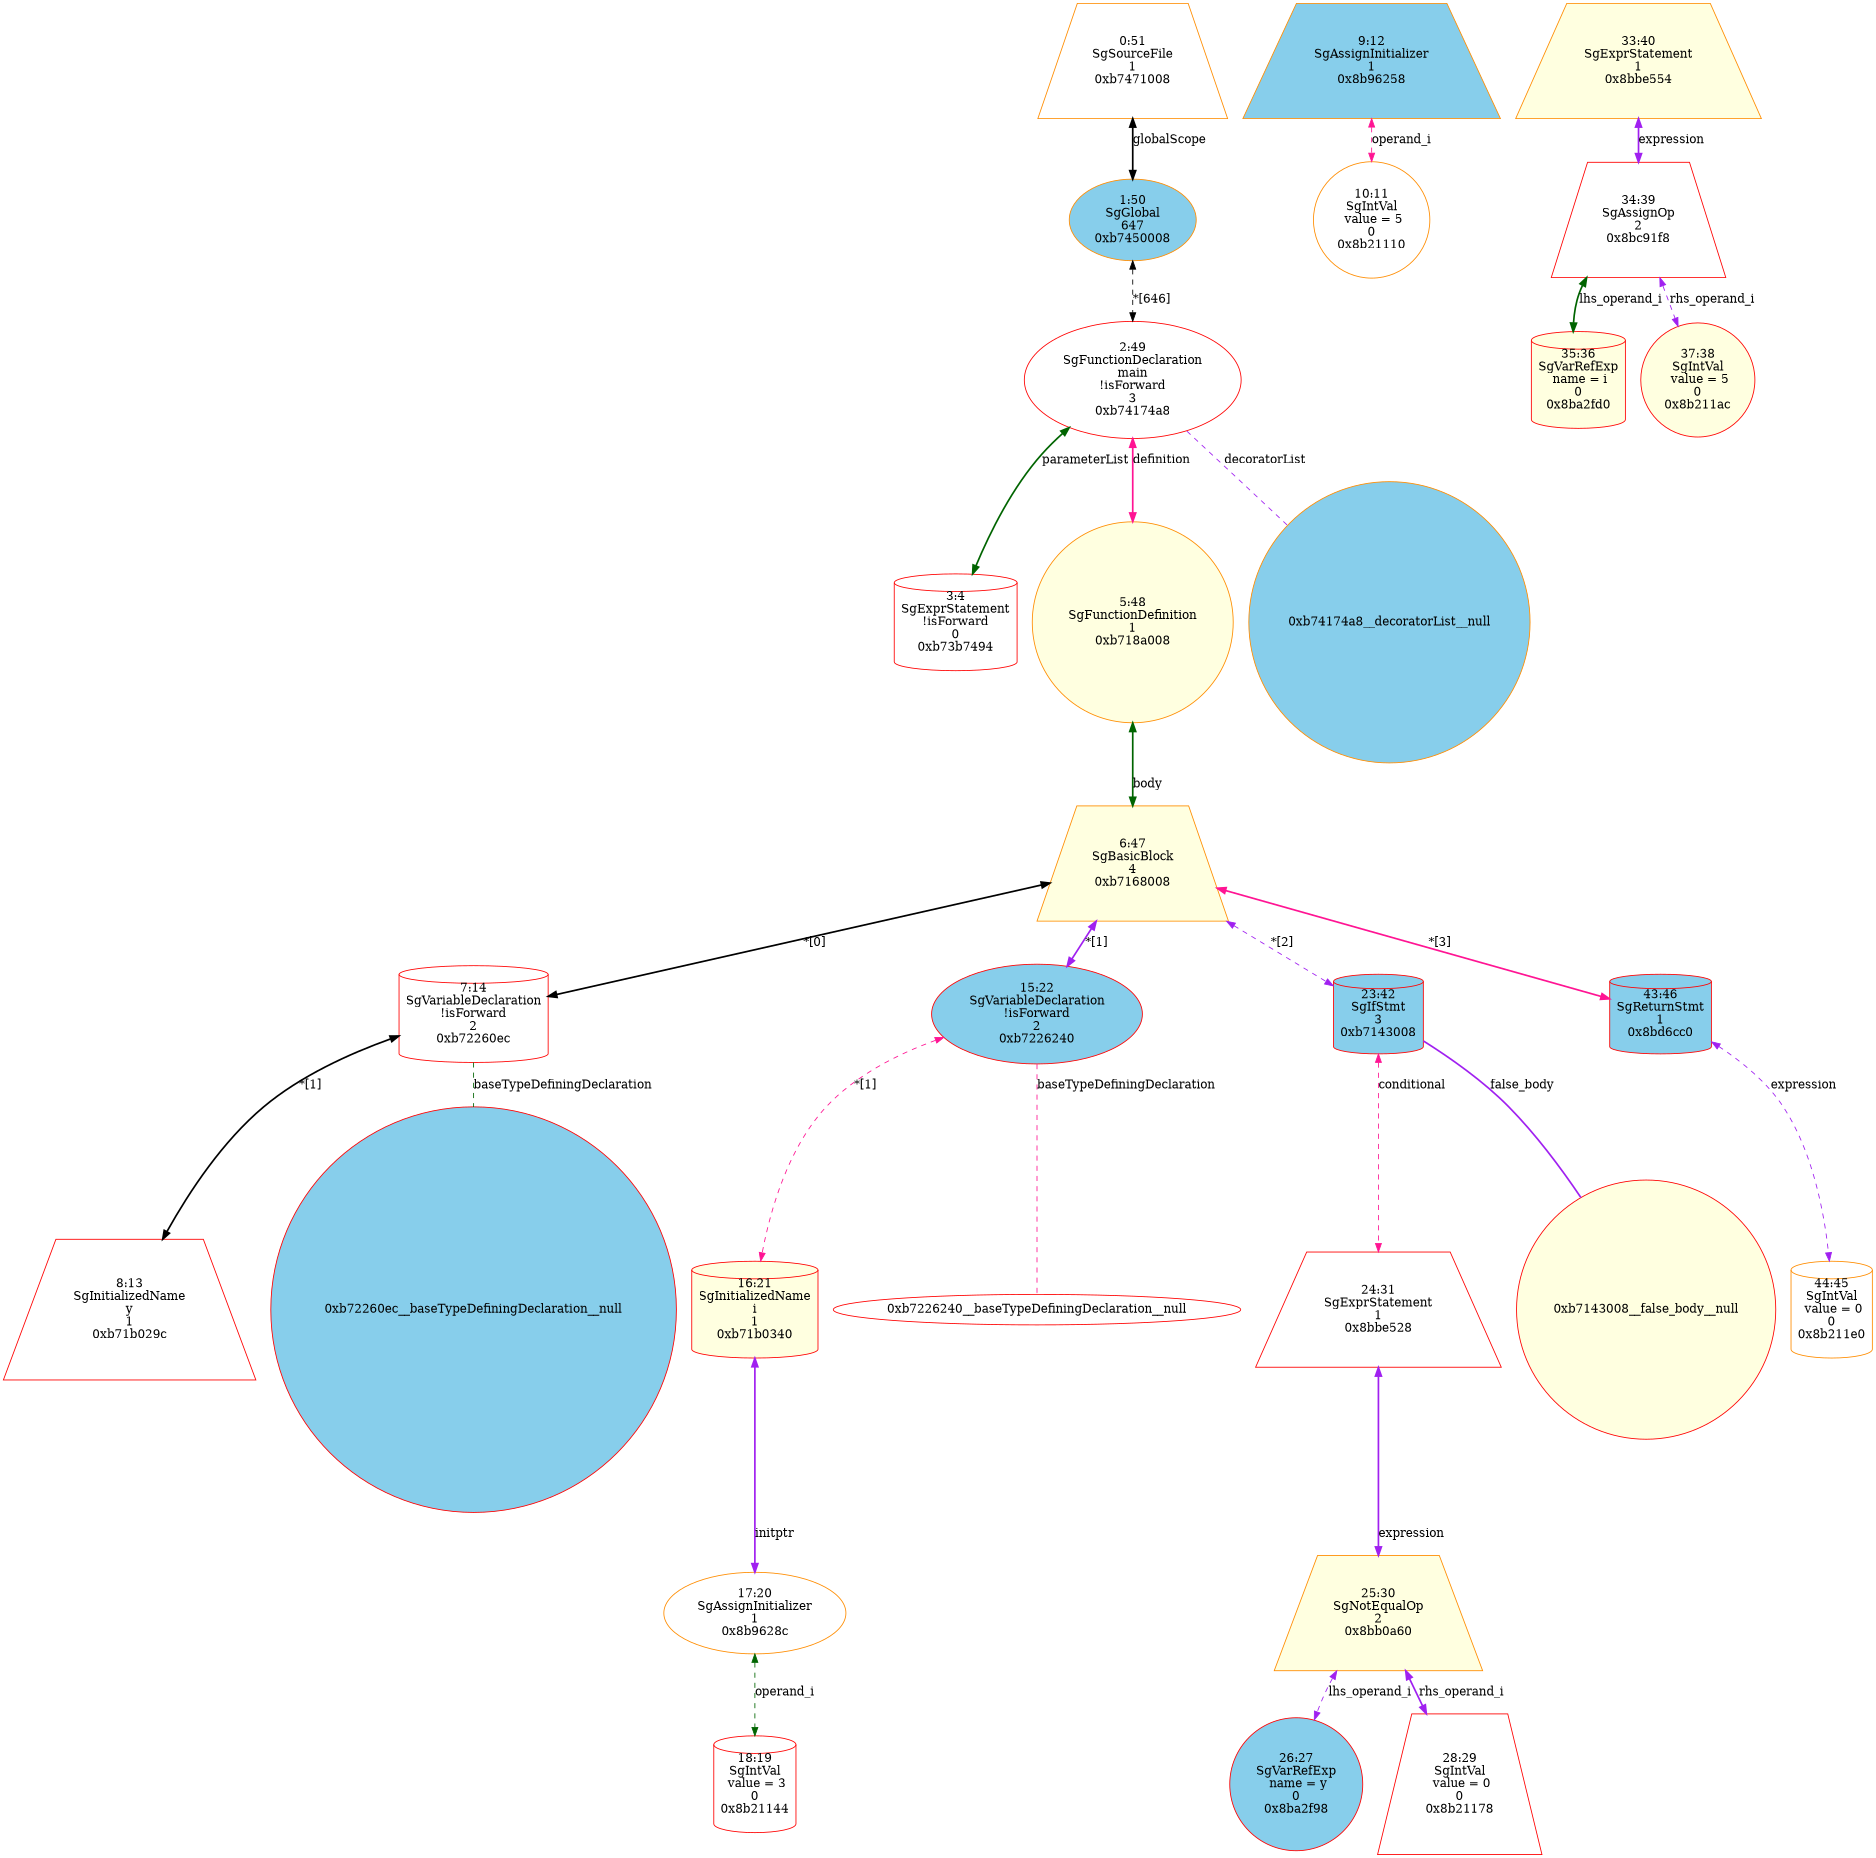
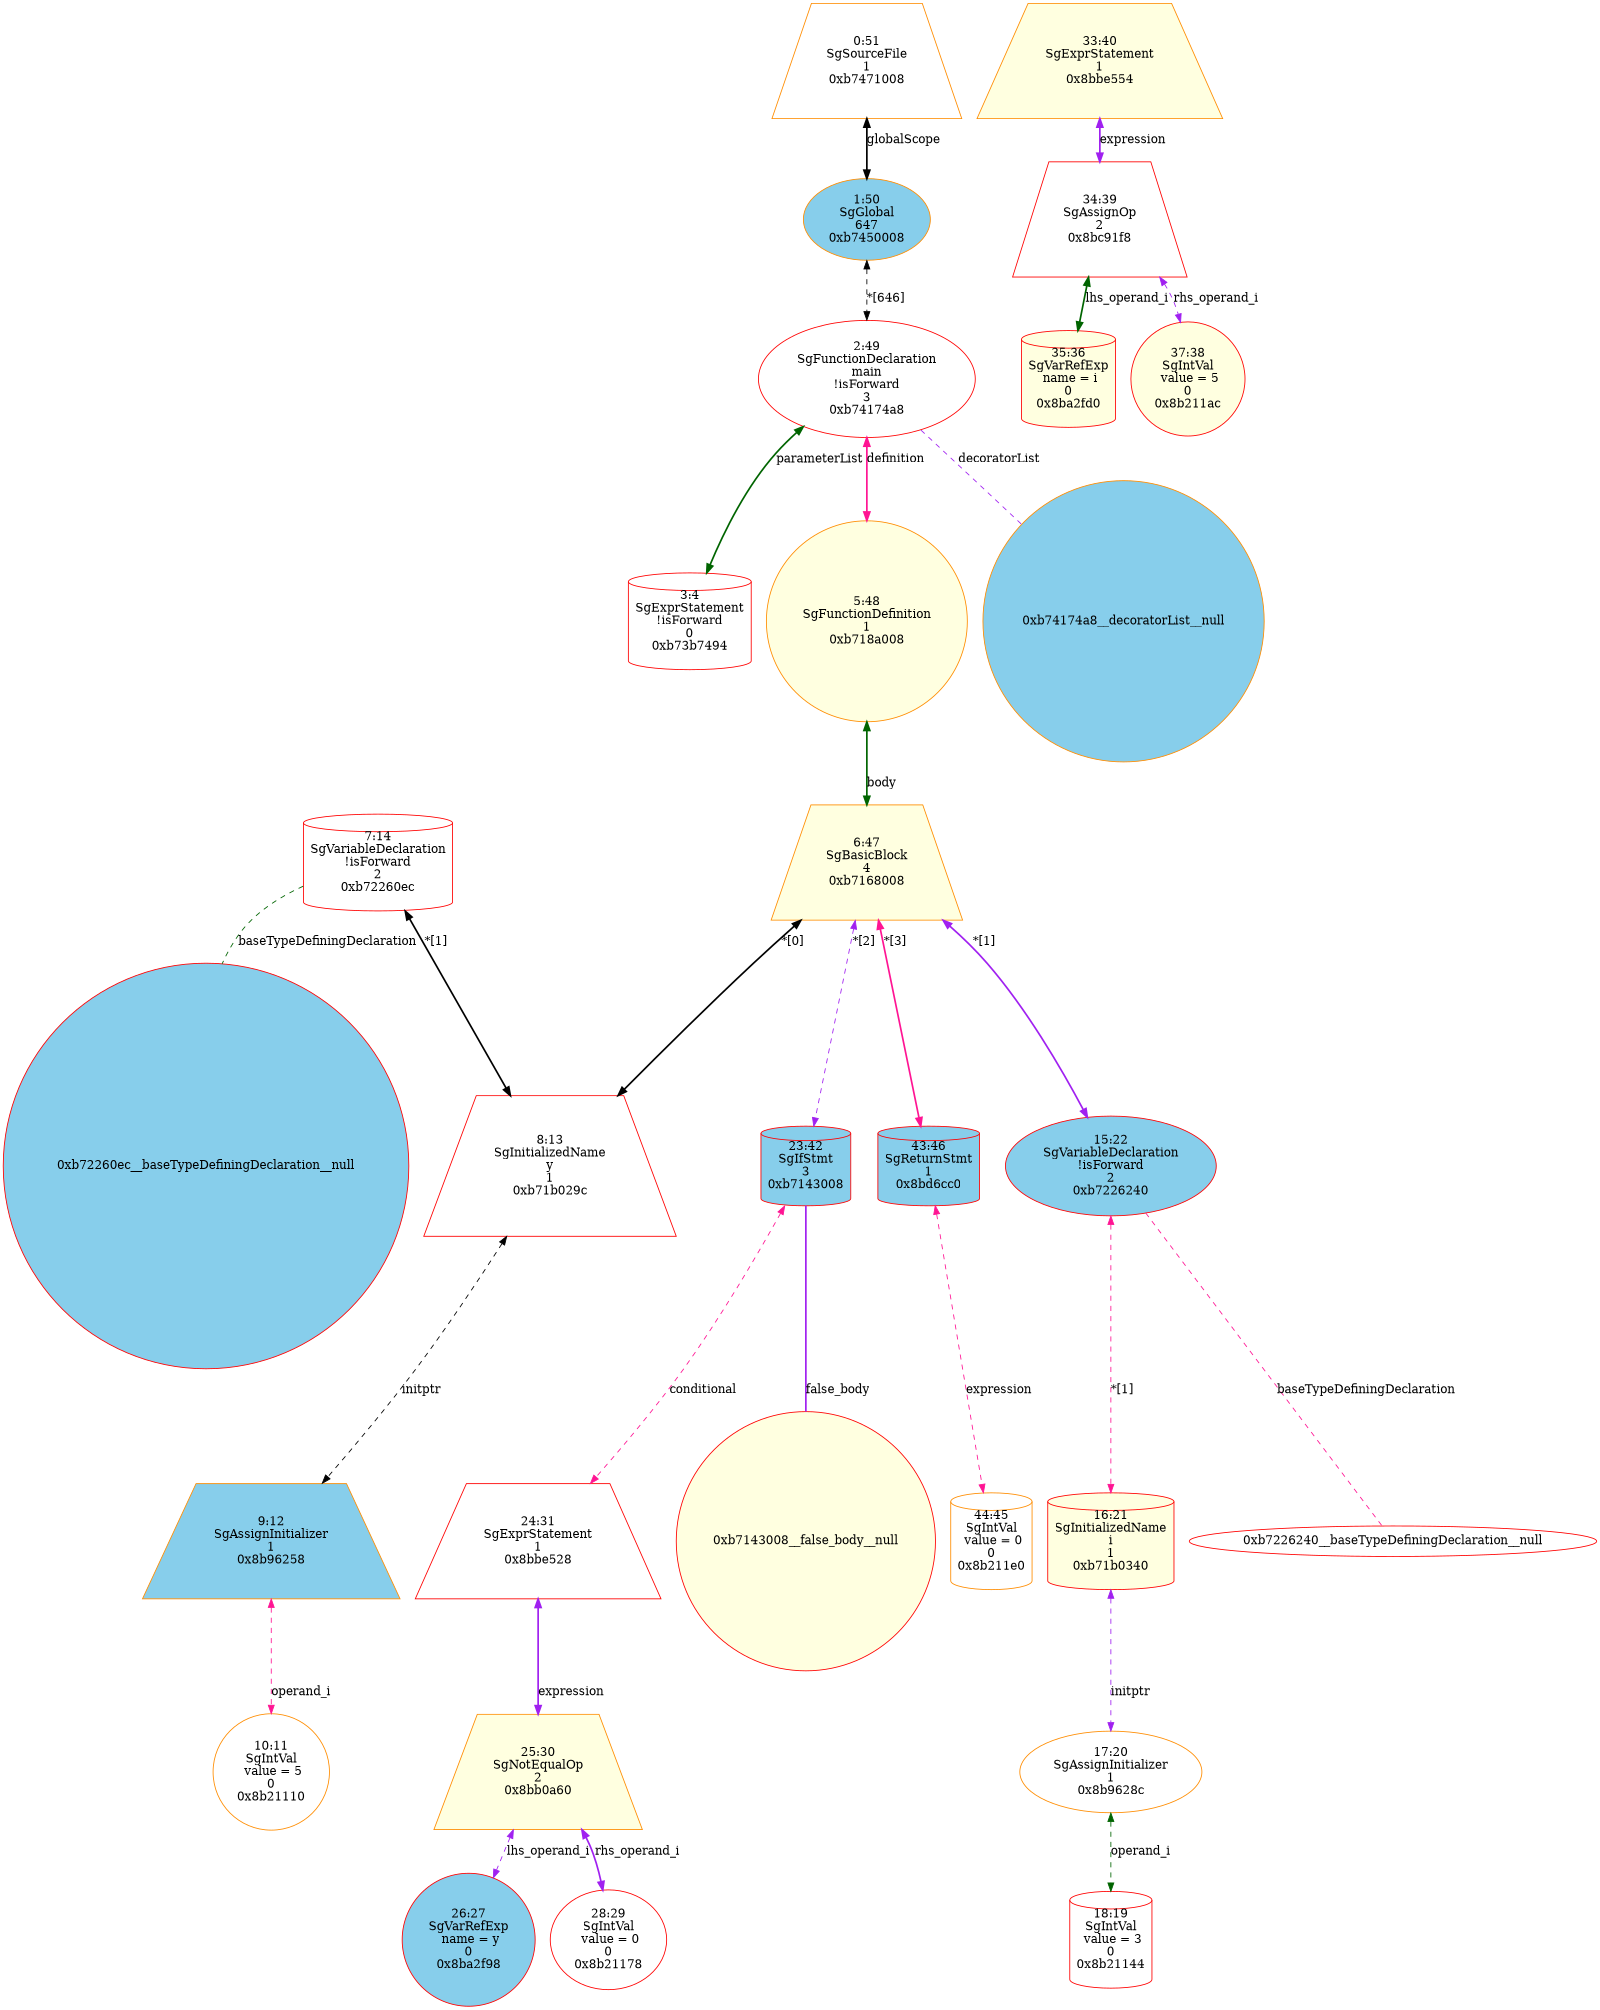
edge "6:47 SgBasicBlock 4 0xb7168008" -- "7:14 SgVariableDeclaration !isForward 2 0xb72260ec": now "6:47 SgBasicBlock 4 0xb7168008" -- "8:13 SgInitializedName y 1 0xb71b029c"
edge "43:46 SgReturnStmt 1 0x8bd6cc0" -- "44:45 SgIntVal value = 0 0 0x8b211e0": color purple -> deeppink
edge "8:13 SgInitializedName y 1 0xb71b029c" -- "9:12 SgAssignInitializer 1 0x8b96258": added, label "initptr"
edge "16:21 SgInitializedName i 1 0xb71b0340" -- "17:20 SgAssignInitializer 1 0x8b9628c": style bold -> dashed
node "28:29 SgIntVal value = 0 0 0x8b21178": shape trapezium -> ellipse
